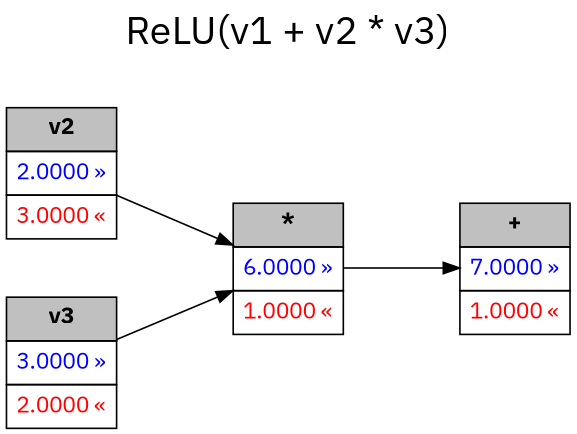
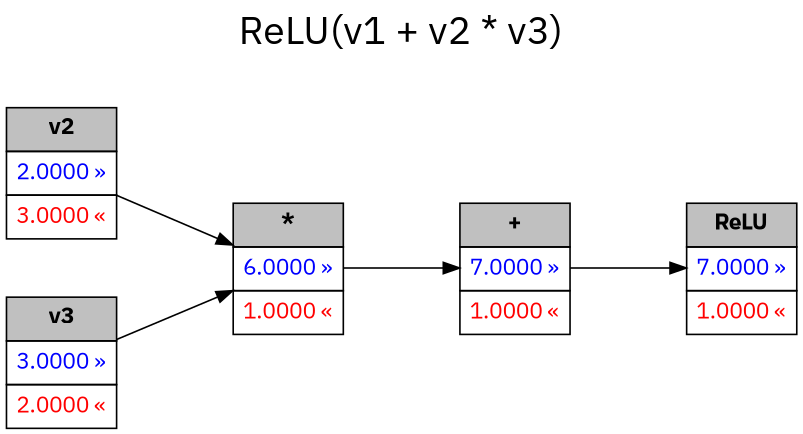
node "ReLU": added
